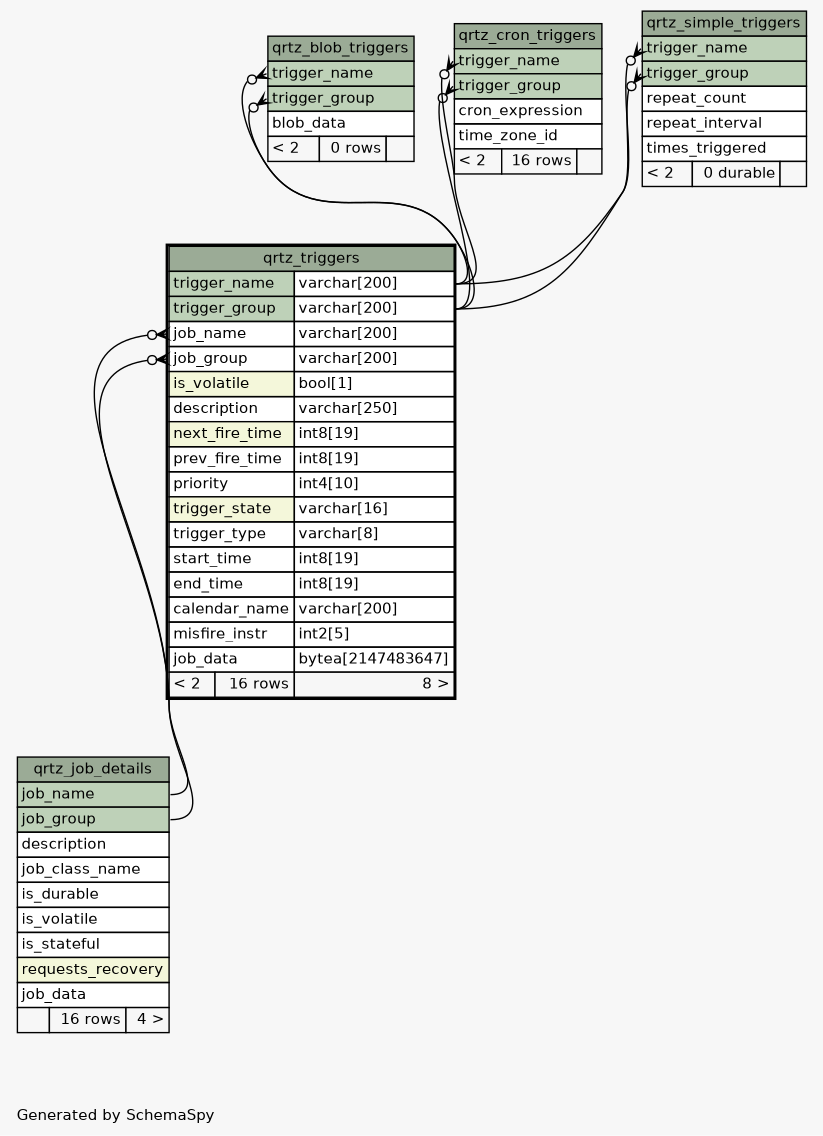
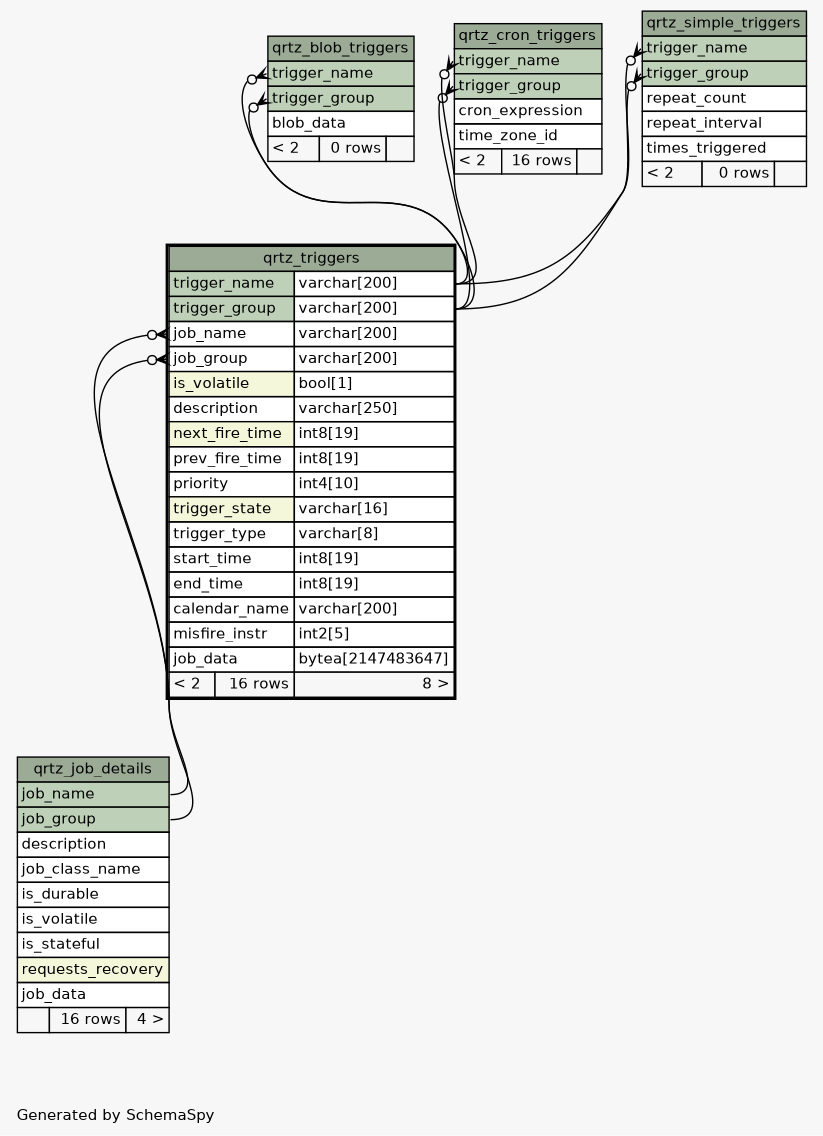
node "qrtz_simple_triggers": text "0 durable" -> "0 rows"
